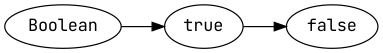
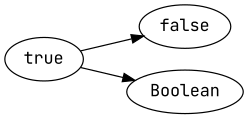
edge "Boolean" -> "true": reversed
